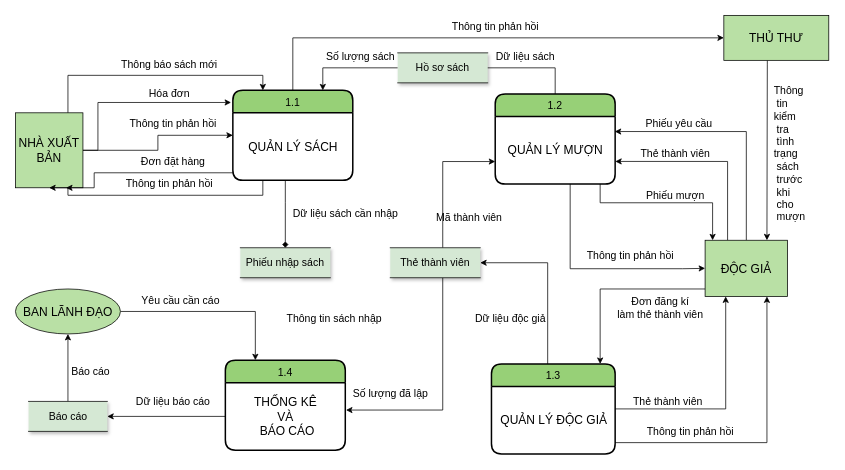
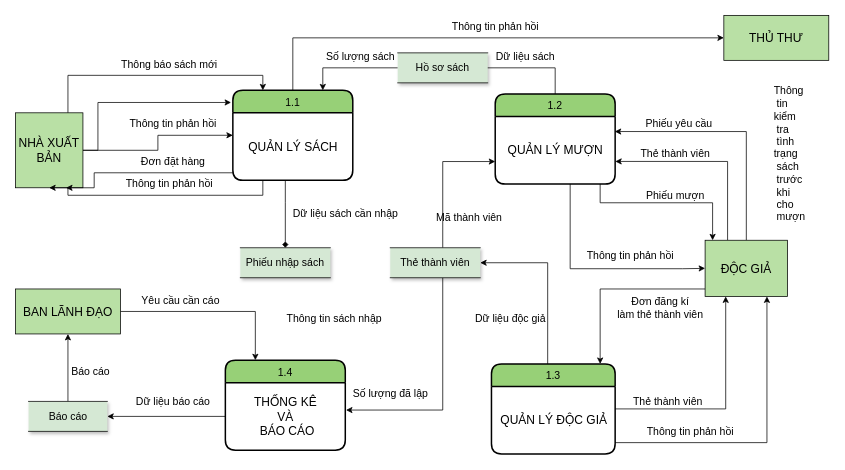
node "Hóa đơn": removed
edge "THỦ THƯ" -> "ĐỘC GIẢ": removed
node "BAN LÃNH ĐẠO": shape ellipse -> rectangle
